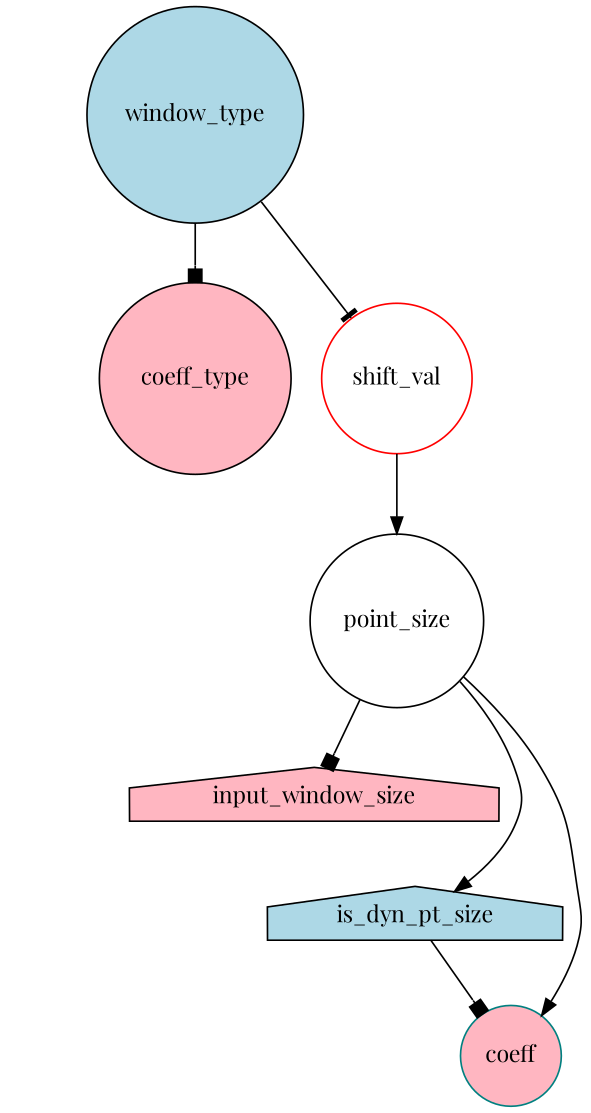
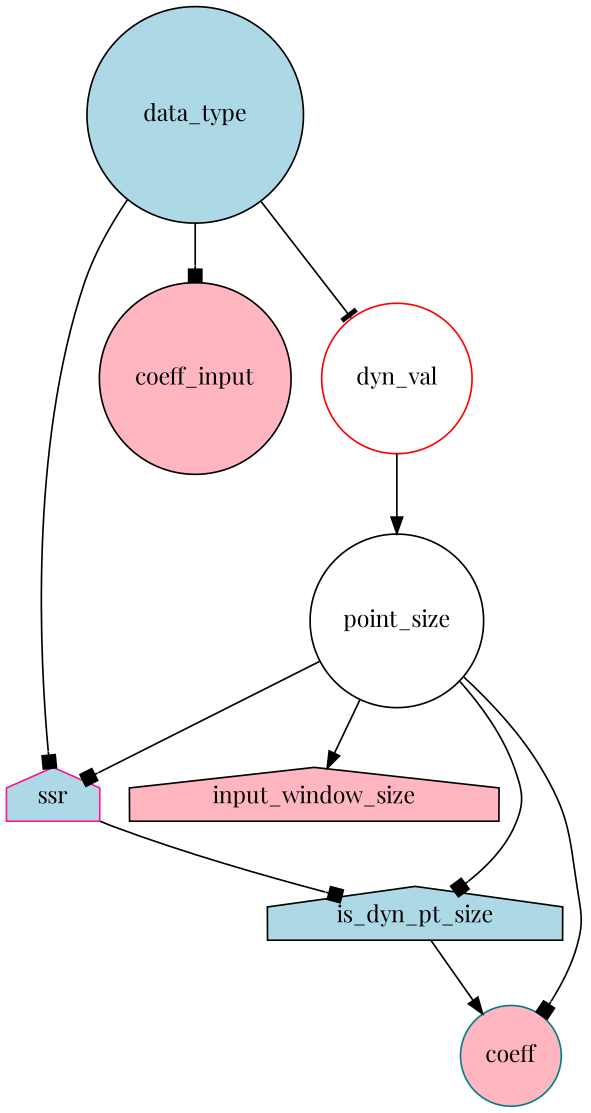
node "window_type": label "window_type" -> "data_type"
node "coeff_type": label "coeff_type" -> "coeff_input"
node "shift_val": label "shift_val" -> "dyn_val"
edge "point_size" -> "input_window_size": arrowhead box -> normal
edge "point_size" -> "is_dyn_pt_size": arrowhead normal -> box
node "ssr": added
edge "point_size" -> "coeff": arrowhead normal -> box
edge "is_dyn_pt_size" -> "coeff": arrowhead box -> normal
